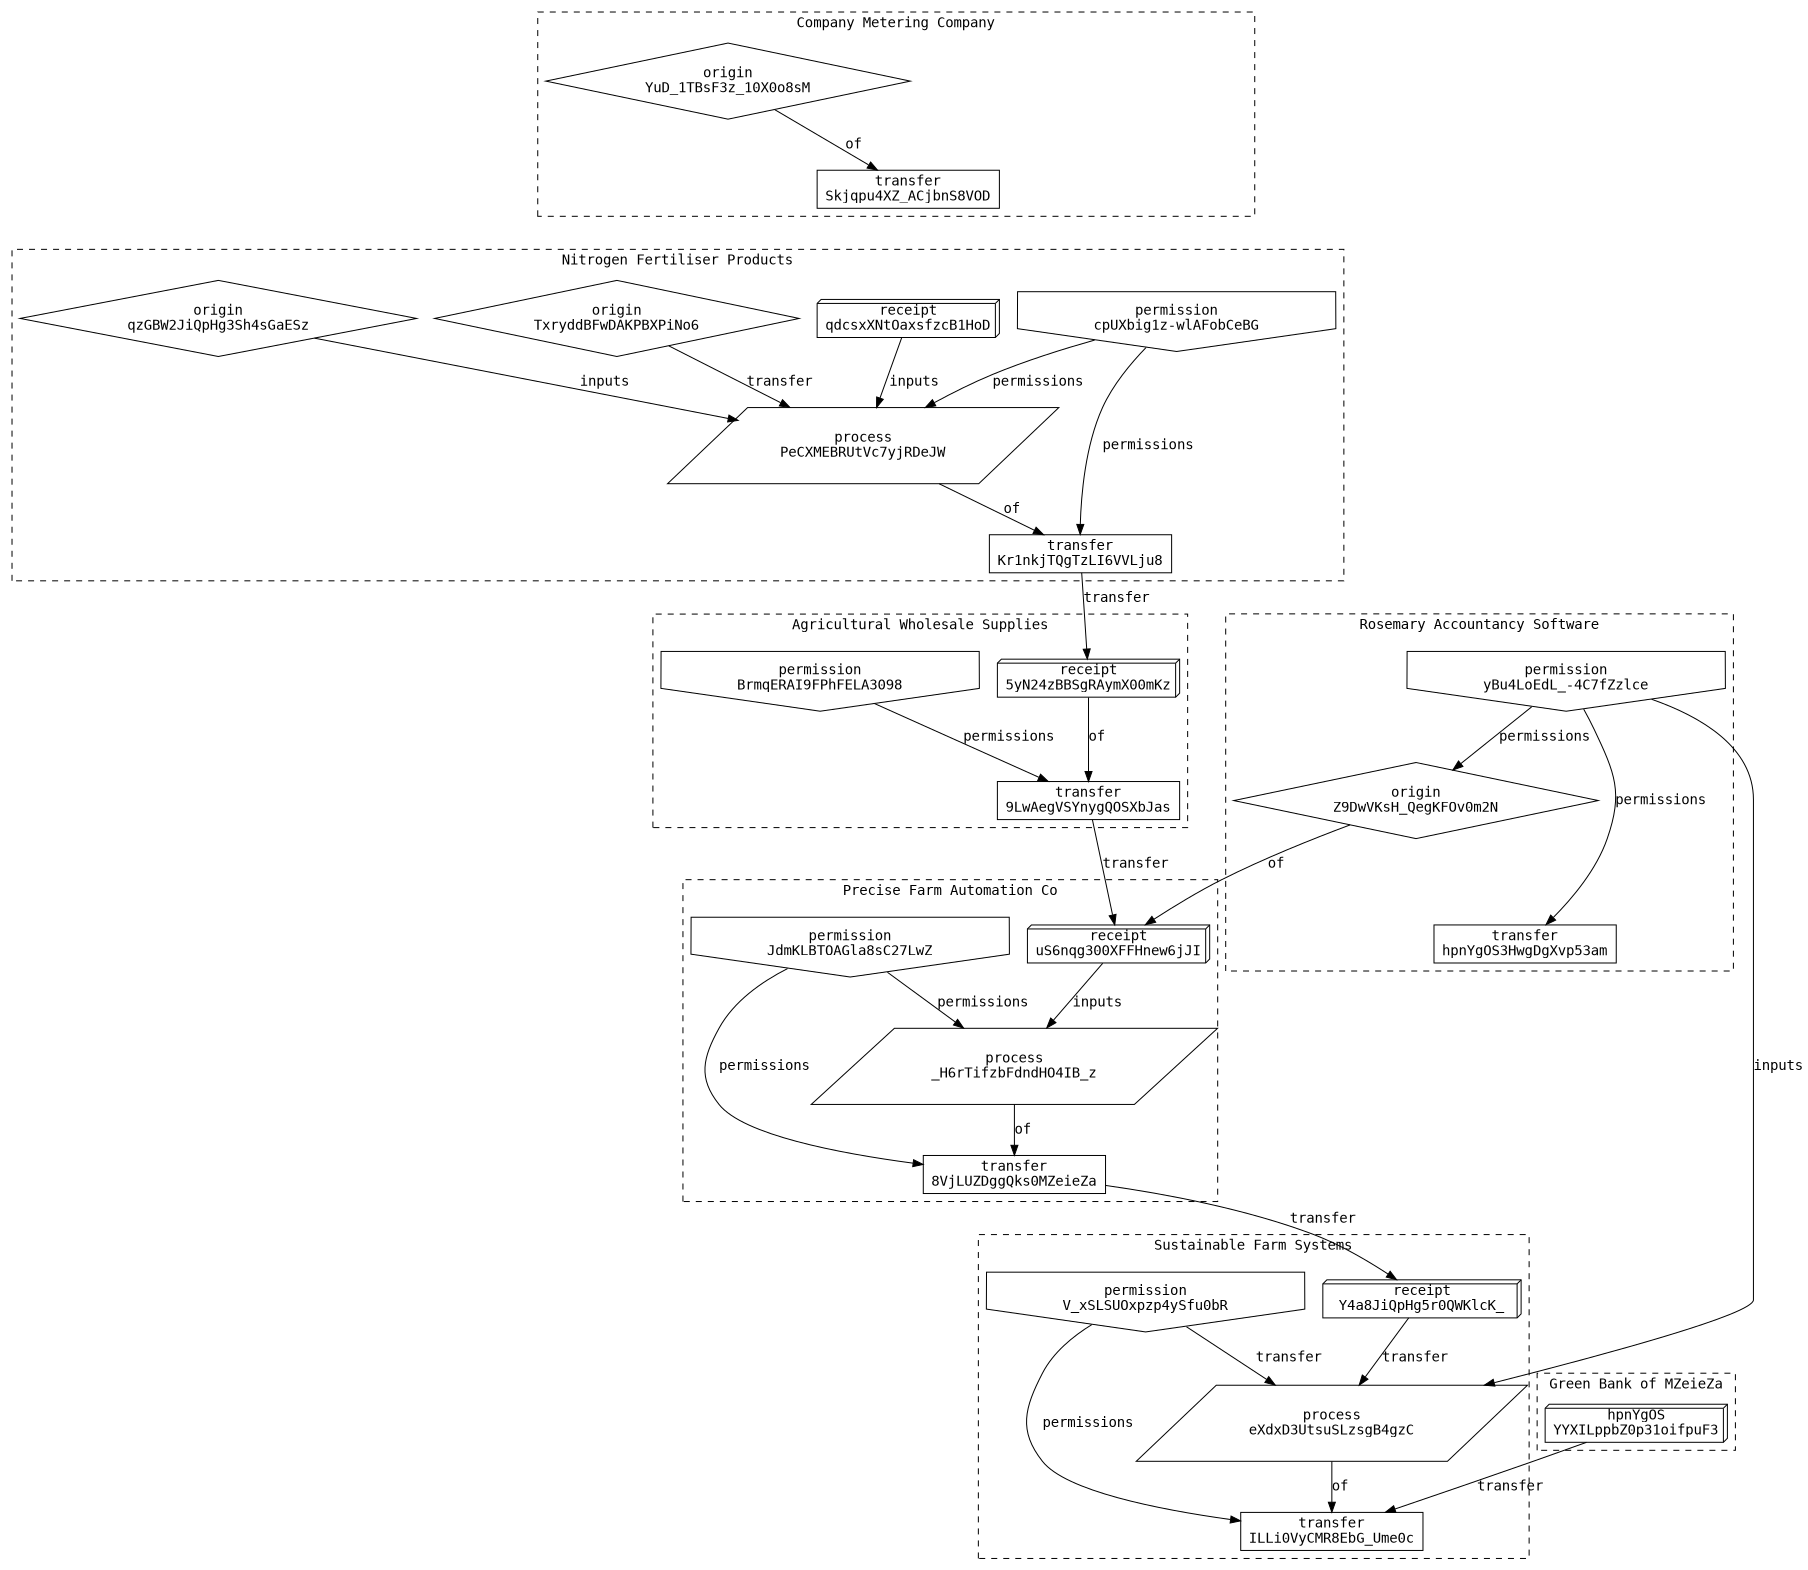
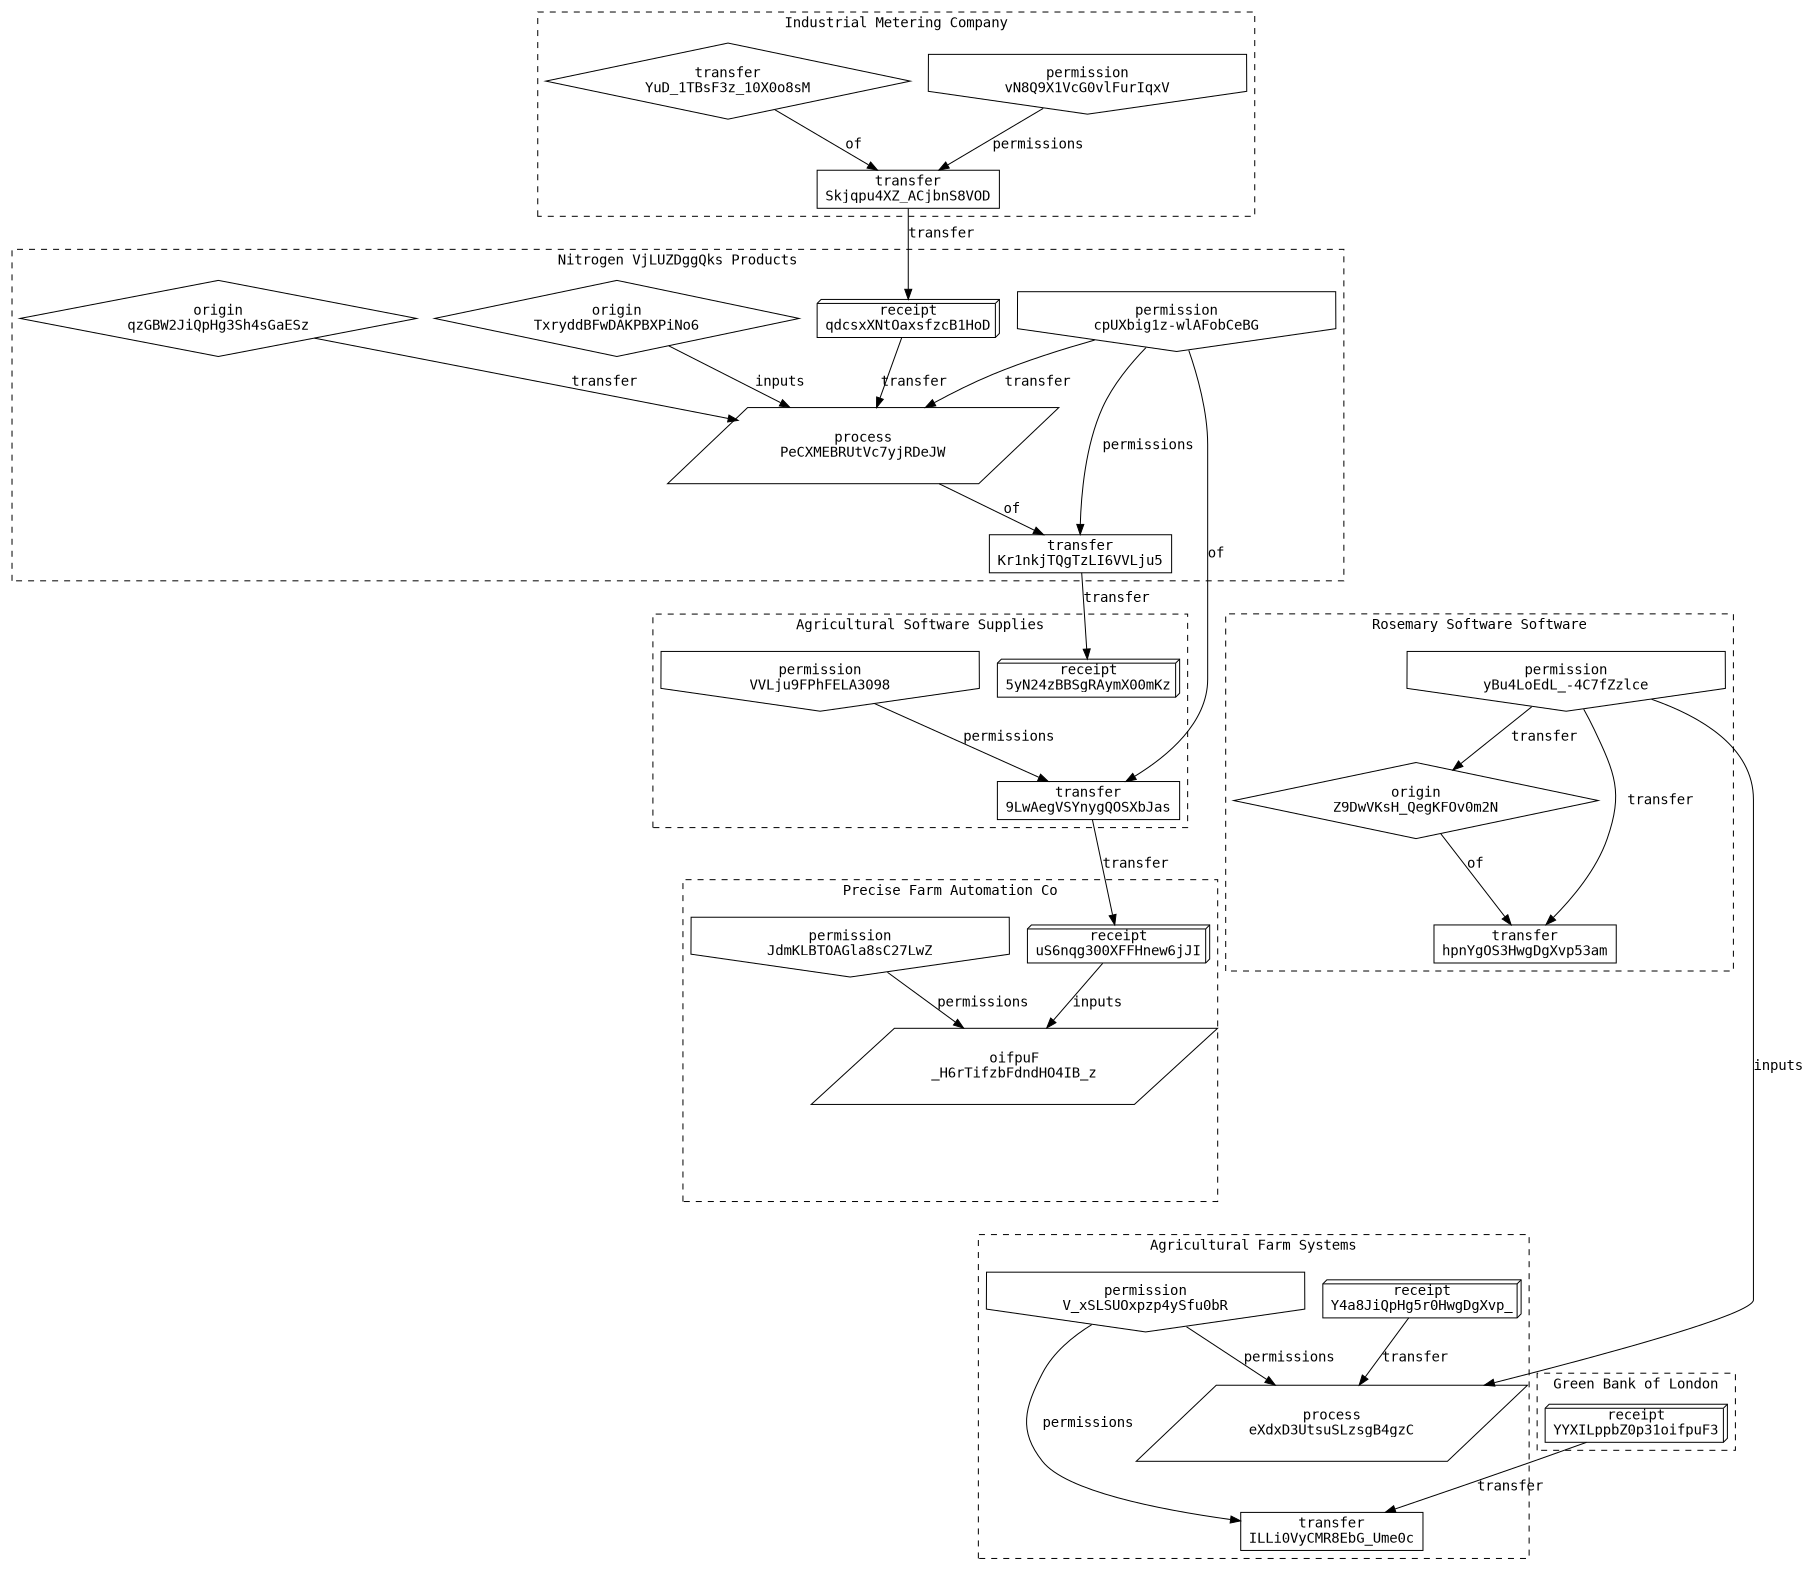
cluster "Company Metering Company": label "Company Metering Company" -> "Industrial Metering Company"
node "origin YuD_1TBsF3z_10X0o8sM": label "origin YuD_1TBsF3z_10X0o8sM" -> "transfer YuD_1TBsF3z_10X0o8sM"
node "permission vN8Q9X1VcG0vlFurIqxV": added
edge "transfer Skjqpu4XZ_ACjbnS8VOD" -> "receipt qdcsxXNtOaxsfzcB1HoD": added, label "transfer"
cluster "Nitrogen Fertiliser Products": label "Nitrogen Fertiliser Products" -> "Nitrogen VjLUZDggQks Products"
edge "origin qzGBW2JiQpHg3Sh4sGaESz" -> "process PeCXMEBRUtVc7yjRDeJW": label "inputs" -> "transfer"
edge "origin TxryddBFwDAKPBXPiNo6" -> "process PeCXMEBRUtVc7yjRDeJW": label "transfer" -> "inputs"
edge "receipt qdcsxXNtOaxsfzcB1HoD" -> "process PeCXMEBRUtVc7yjRDeJW": label "inputs" -> "transfer"
edge "permission cpUXbig1z-wlAFobCeBG" -> "process PeCXMEBRUtVc7yjRDeJW": label "permissions" -> "transfer"
node "transfer Kr1nkjTQgTzLI6VVLju8": label "transfer Kr1nkjTQgTzLI6VVLju8" -> "transfer Kr1nkjTQgTzLI6VVLju5"
cluster "Rosemary Accountancy Software": label "Rosemary Accountancy Software" -> "Rosemary Software Software"
cluster "Agricultural Wholesale Supplies": label "Agricultural Wholesale Supplies" -> "Agricultural Software Supplies"
node "permission BrmqERAI9FPhFELA3098": label "permission BrmqERAI9FPhFELA3098" -> "permission VVLju9FPhFELA3098"
edge "receipt 5yN24zBBSgRAymX00mKz" -> "transfer 9LwAegVSYnygQOSXbJas": now "permission cpUXbig1z-wlAFobCeBG" -> "transfer 9LwAegVSYnygQOSXbJas"
edge "permission yBu4LoEdL_-4C7fZzlce" -> "origin Z9DwVKsH_QegKFOv0m2N": label "permissions" -> "transfer"
edge "permission yBu4LoEdL_-4C7fZzlce" -> "transfer hpnYgOS3HwgDgXvp53am": label "permissions" -> "transfer"
edge "origin Z9DwVKsH_QegKFOv0m2N" -> "receipt uS6nqg300XFFHnew6jJI": now "origin Z9DwVKsH_QegKFOv0m2N" -> "transfer hpnYgOS3HwgDgXvp53am"
node "process _H6rTifzbFdndHO4IB_z": label "process _H6rTifzbFdndHO4IB_z" -> "oifpuF _H6rTifzbFdndHO4IB_z"
node "transfer 8VjLUZDggQks0MZeieZa": removed
cluster "Sustainable Farm Systems": label "Sustainable Farm Systems" -> "Agricultural Farm Systems"
node "receipt Y4a8JiQpHg5r0QWKlcK_": label "receipt Y4a8JiQpHg5r0QWKlcK_" -> "receipt Y4a8JiQpHg5r0HwgDgXvp_"
edge "permission V_xSLSUOxpzp4ySfu0bR" -> "process eXdxD3UtsuSLzsgB4gzC": label "transfer" -> "permissions"
cluster "Green Bank of MZeieZa": label "Green Bank of MZeieZa" -> "Green Bank of London"
node "hpnYgOS YYXILppbZ0p31oifpuF3": label "hpnYgOS YYXILppbZ0p31oifpuF3" -> "receipt YYXILppbZ0p31oifpuF3"
edge "process eXdxD3UtsuSLzsgB4gzC" -> "transfer ILLi0VyCMR8EbG_Ume0c": removed, label "of"
